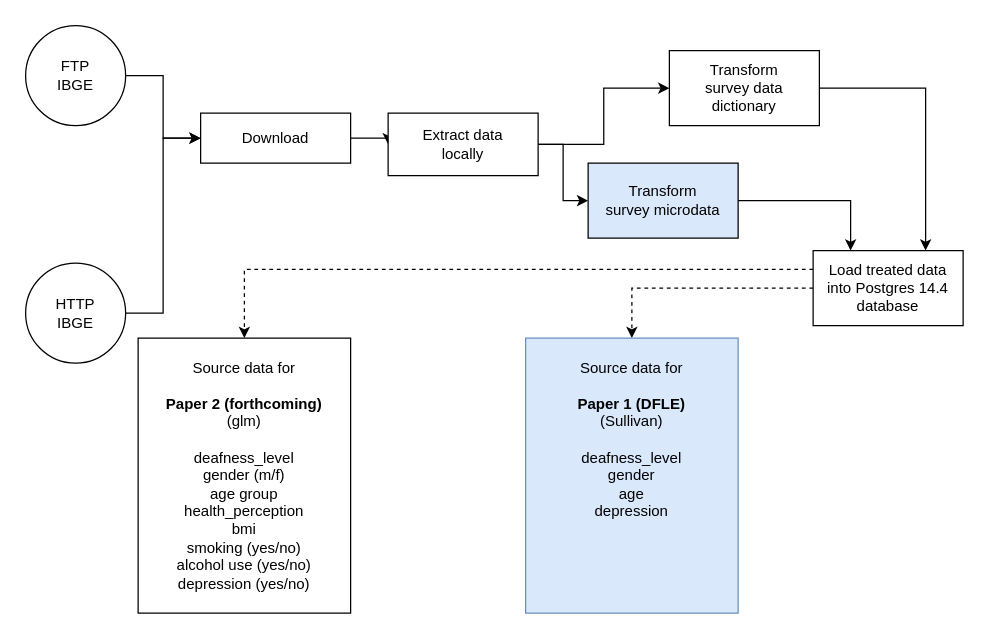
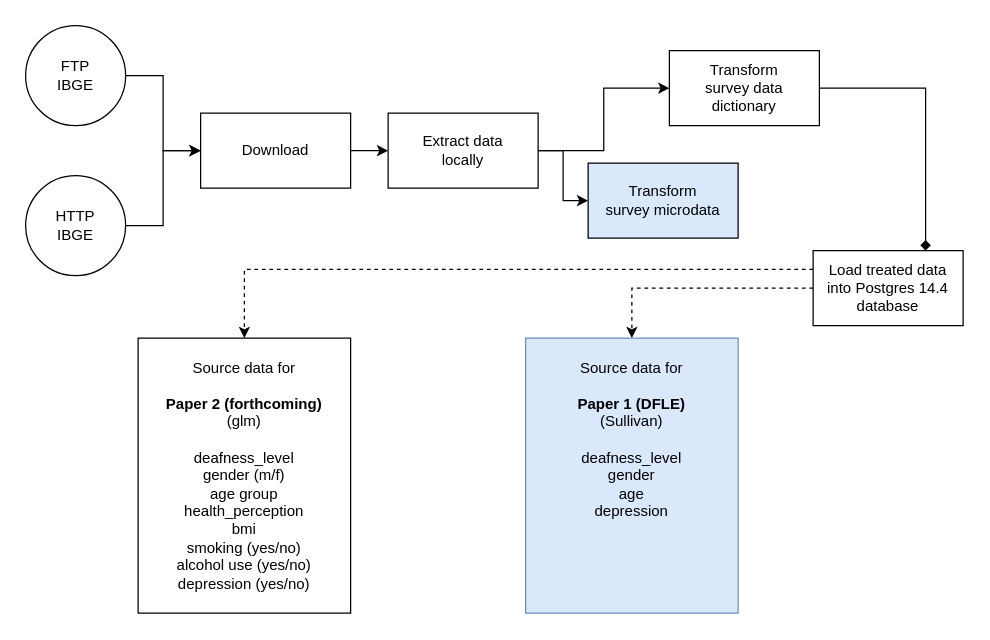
node "Download": size 150x50 -> 150x75
node "Extract data locally": size 150x63 -> 150x75
edge "Transform survey microdata" -> "Load treated data into Postgres 14.4 database": removed
edge "Transform survey data dictionary" -> "Load treated data into Postgres 14.4 database": arrowhead classic -> diamond
node "HTTP IBGE": moved (76, 313) -> (76, 226)
